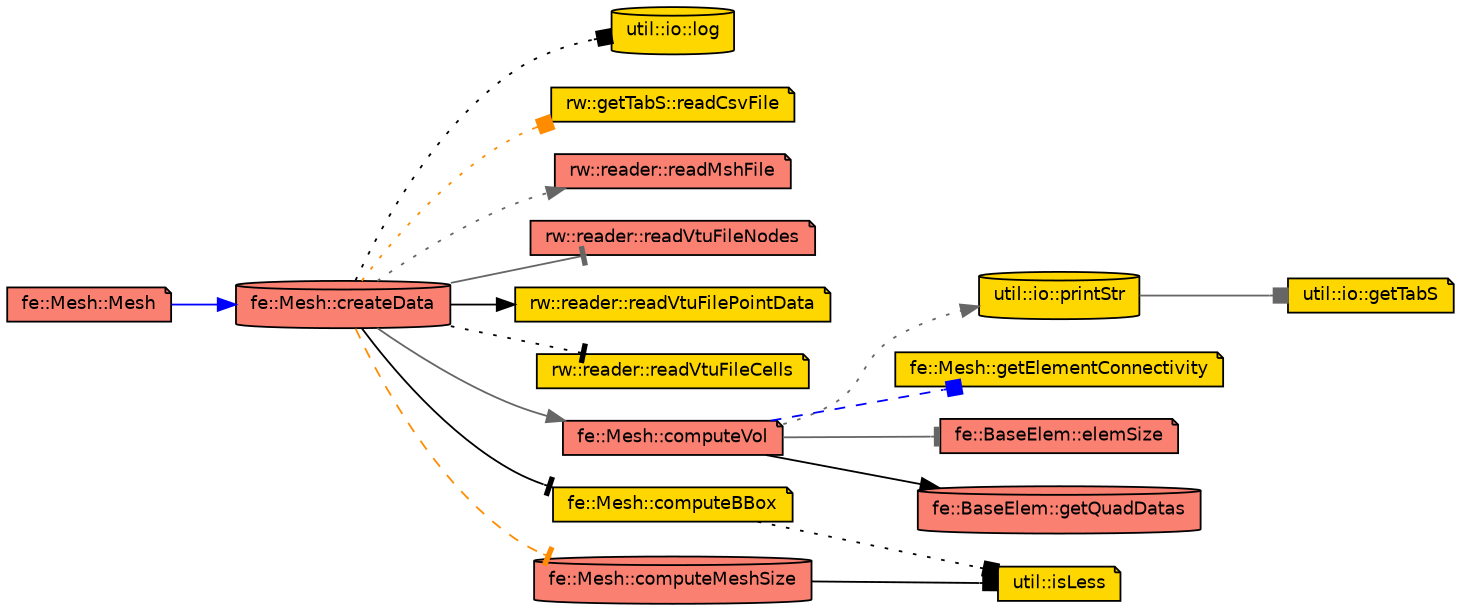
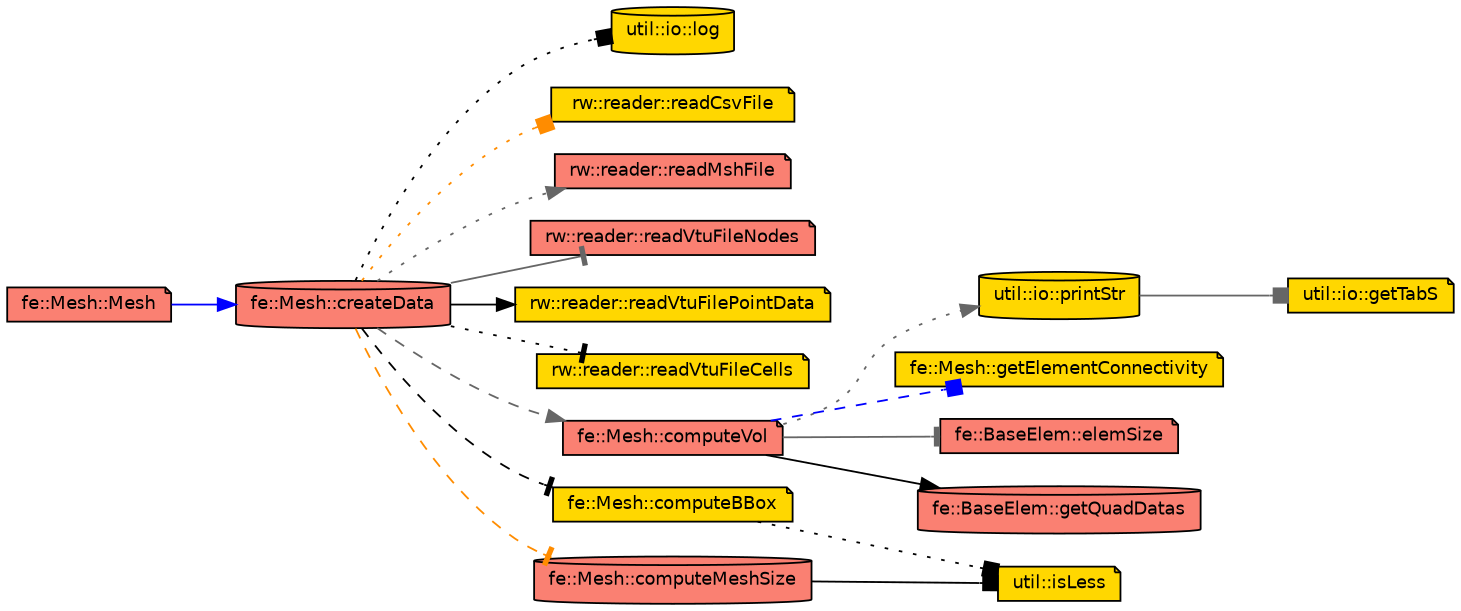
node "rw::getTabS::readCsvFile": label "rw::getTabS::readCsvFile" -> "rw::reader::readCsvFile"
edge "fe::Mesh::createData" -> "fe::Mesh::computeVol": style solid -> dashed
edge "fe::Mesh::createData" -> "fe::Mesh::computeBBox": style solid -> dashed
